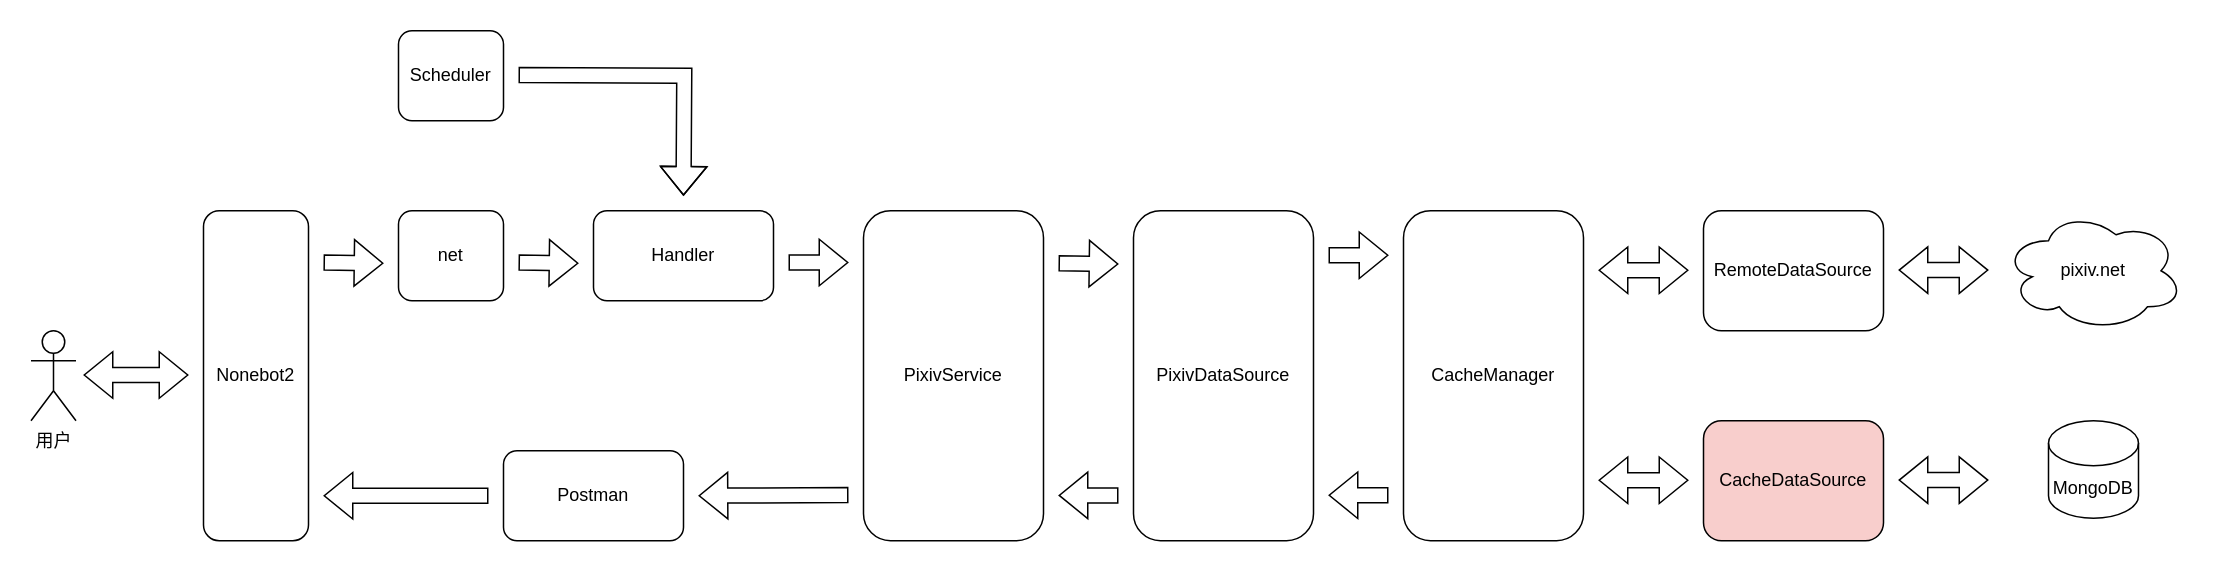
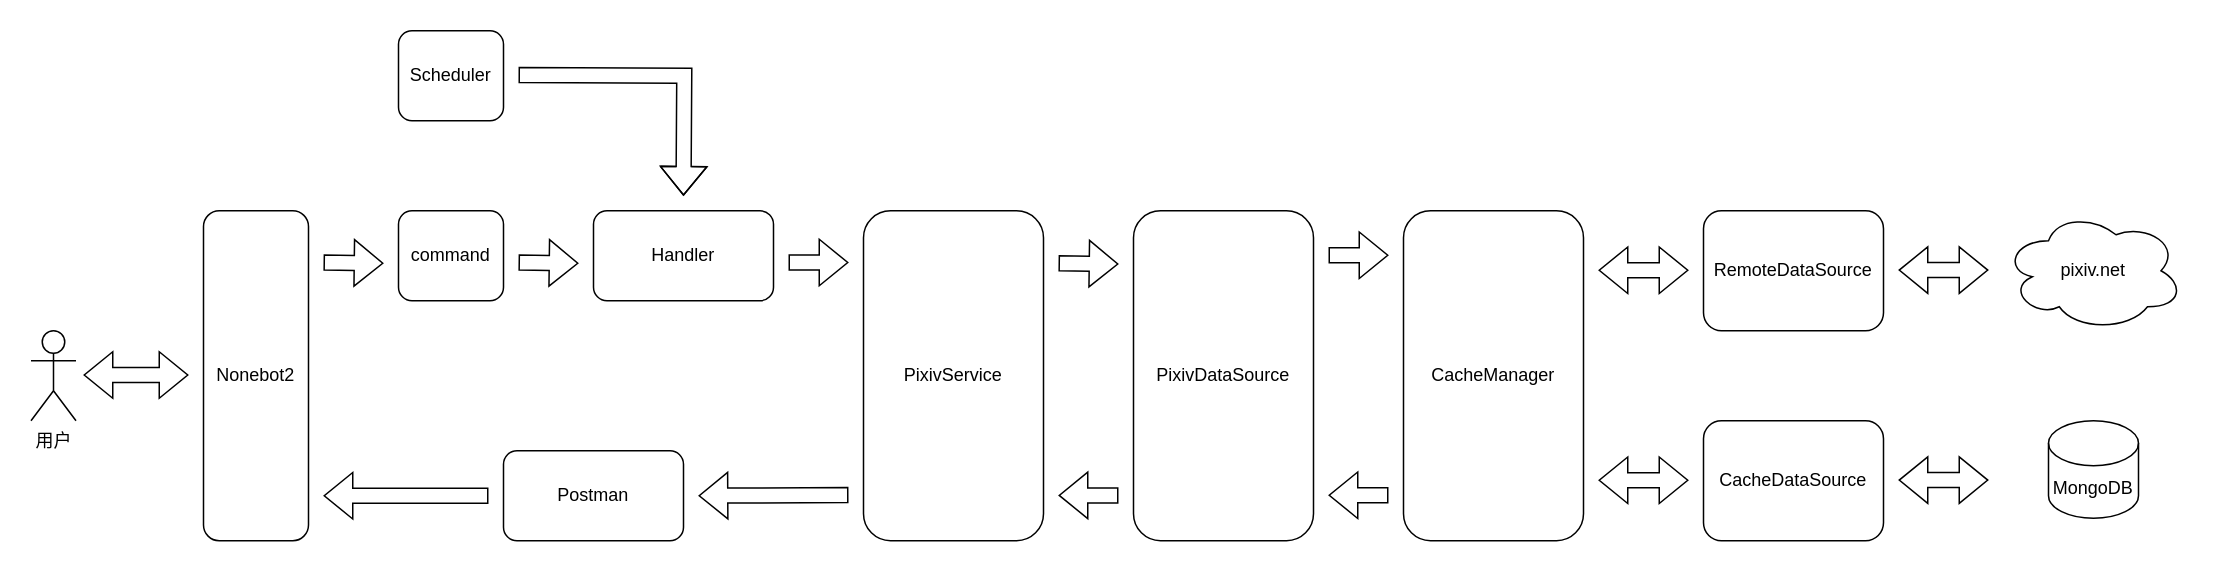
node "net": label "net" -> "command"
node "CacheDataSource": fillcolor #f8cecc -> #ffffff
